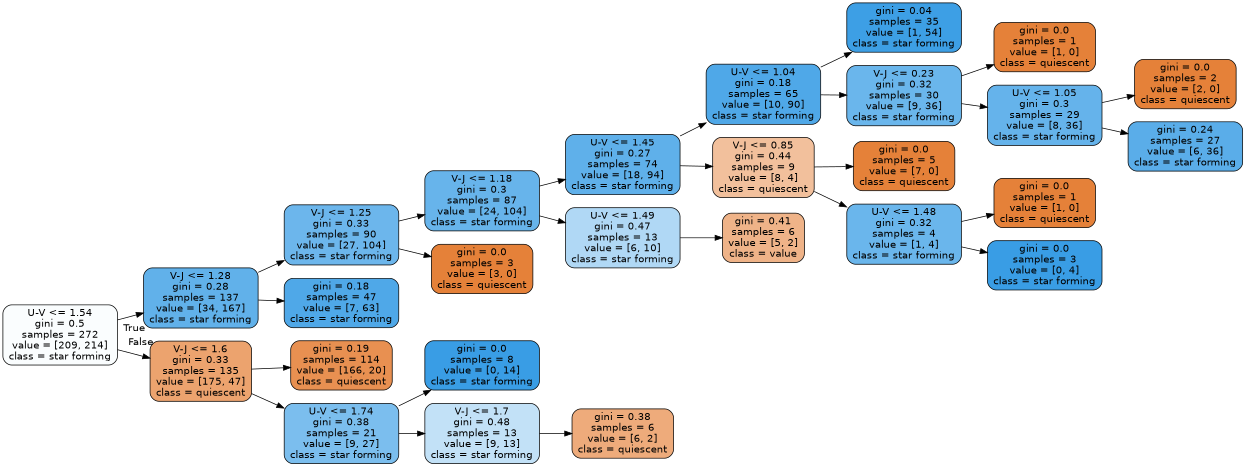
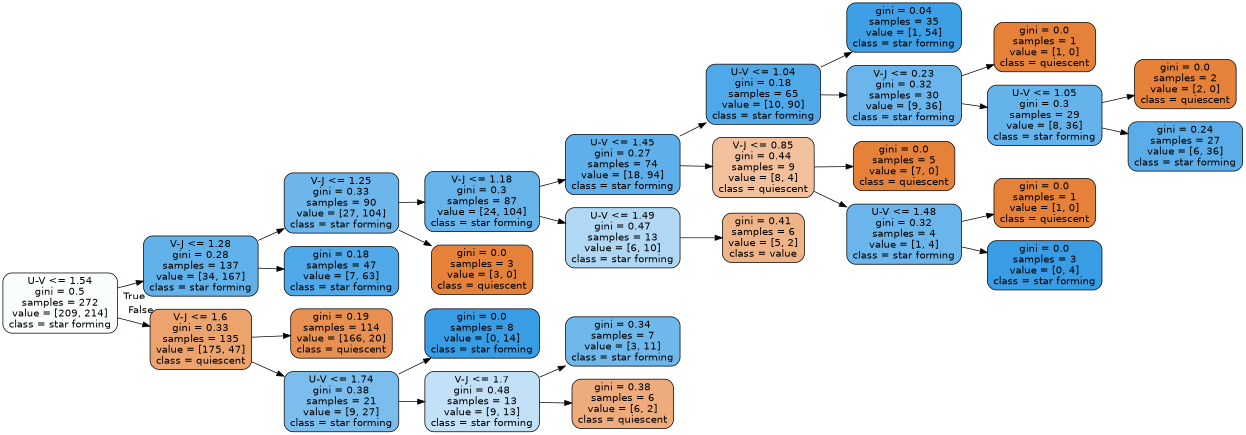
node "gini = 0.34 samples = 7 value = [3, 11] class = star forming": added
